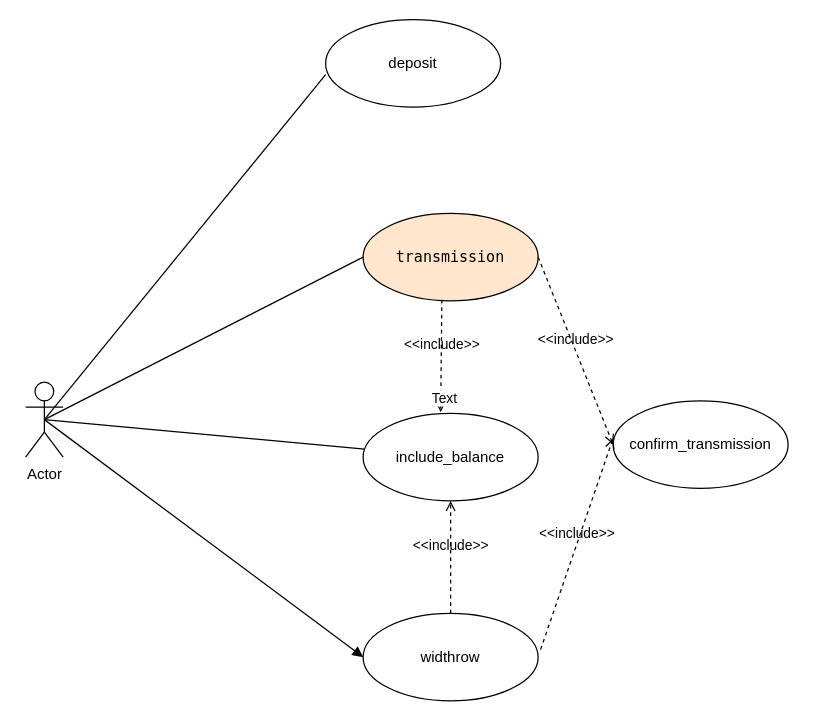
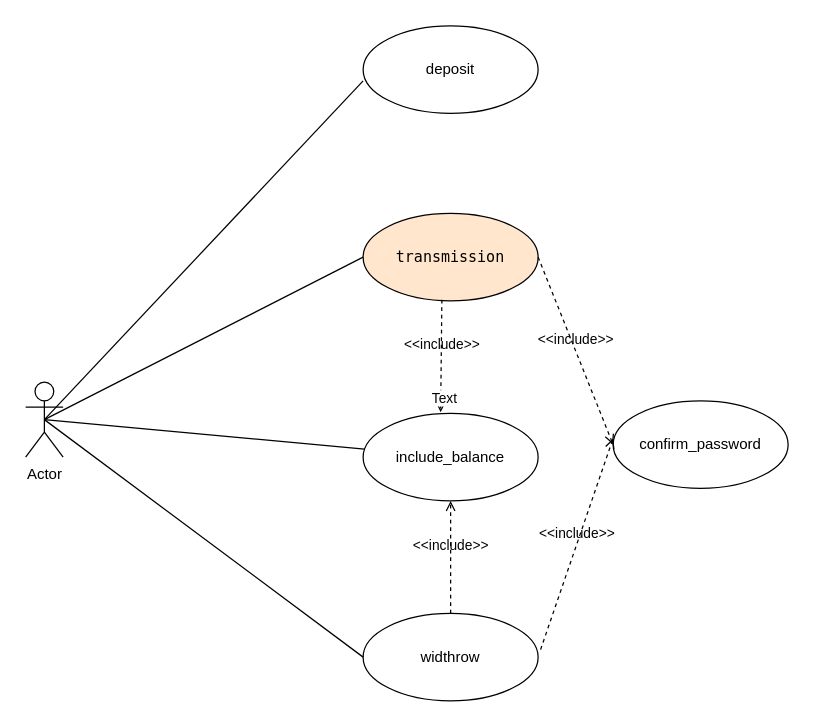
node "deposit": moved (413, 63) -> (451, 69)
node "confirm_transmission": label "confirm_transmission" -> "confirm_password"
edge "Actor" -> "widthrow": arrowhead block -> none
